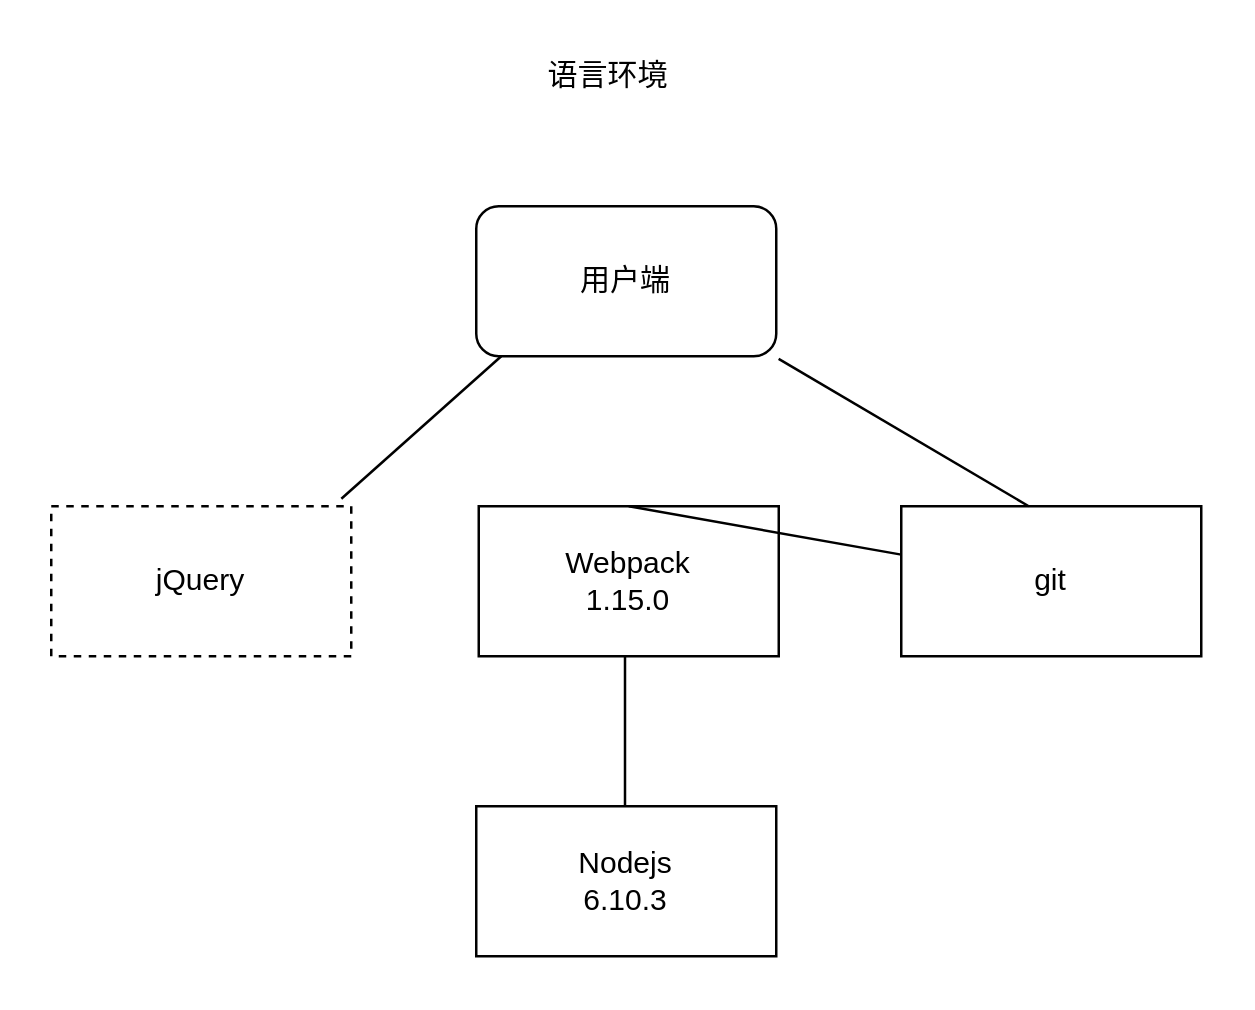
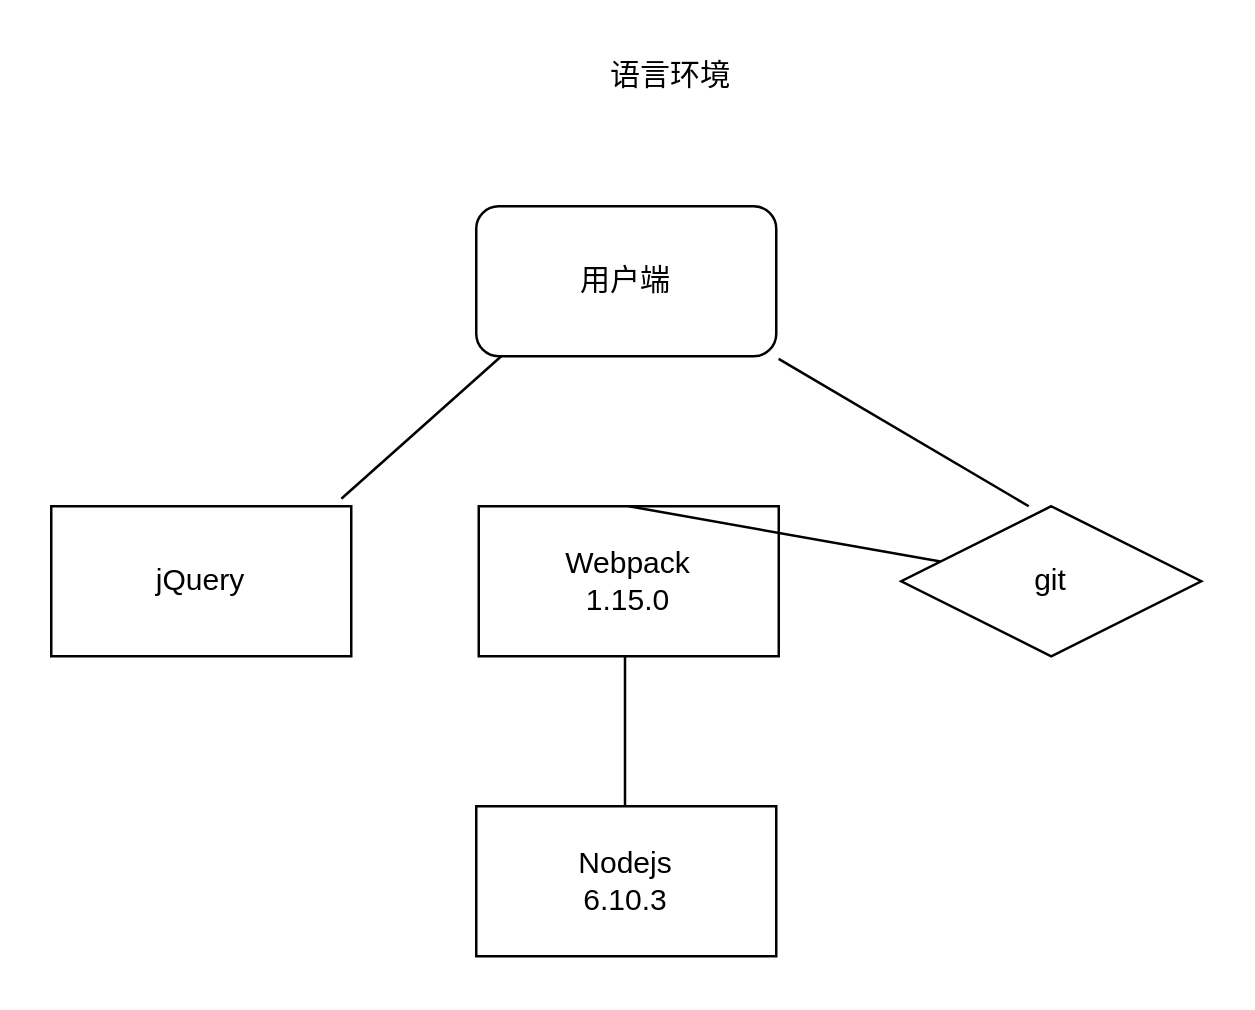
node "语言环境": moved (619, 76) -> (681, 76)
node "jQuery": style dashed -> solid
node "git": shape rectangle -> diamond
